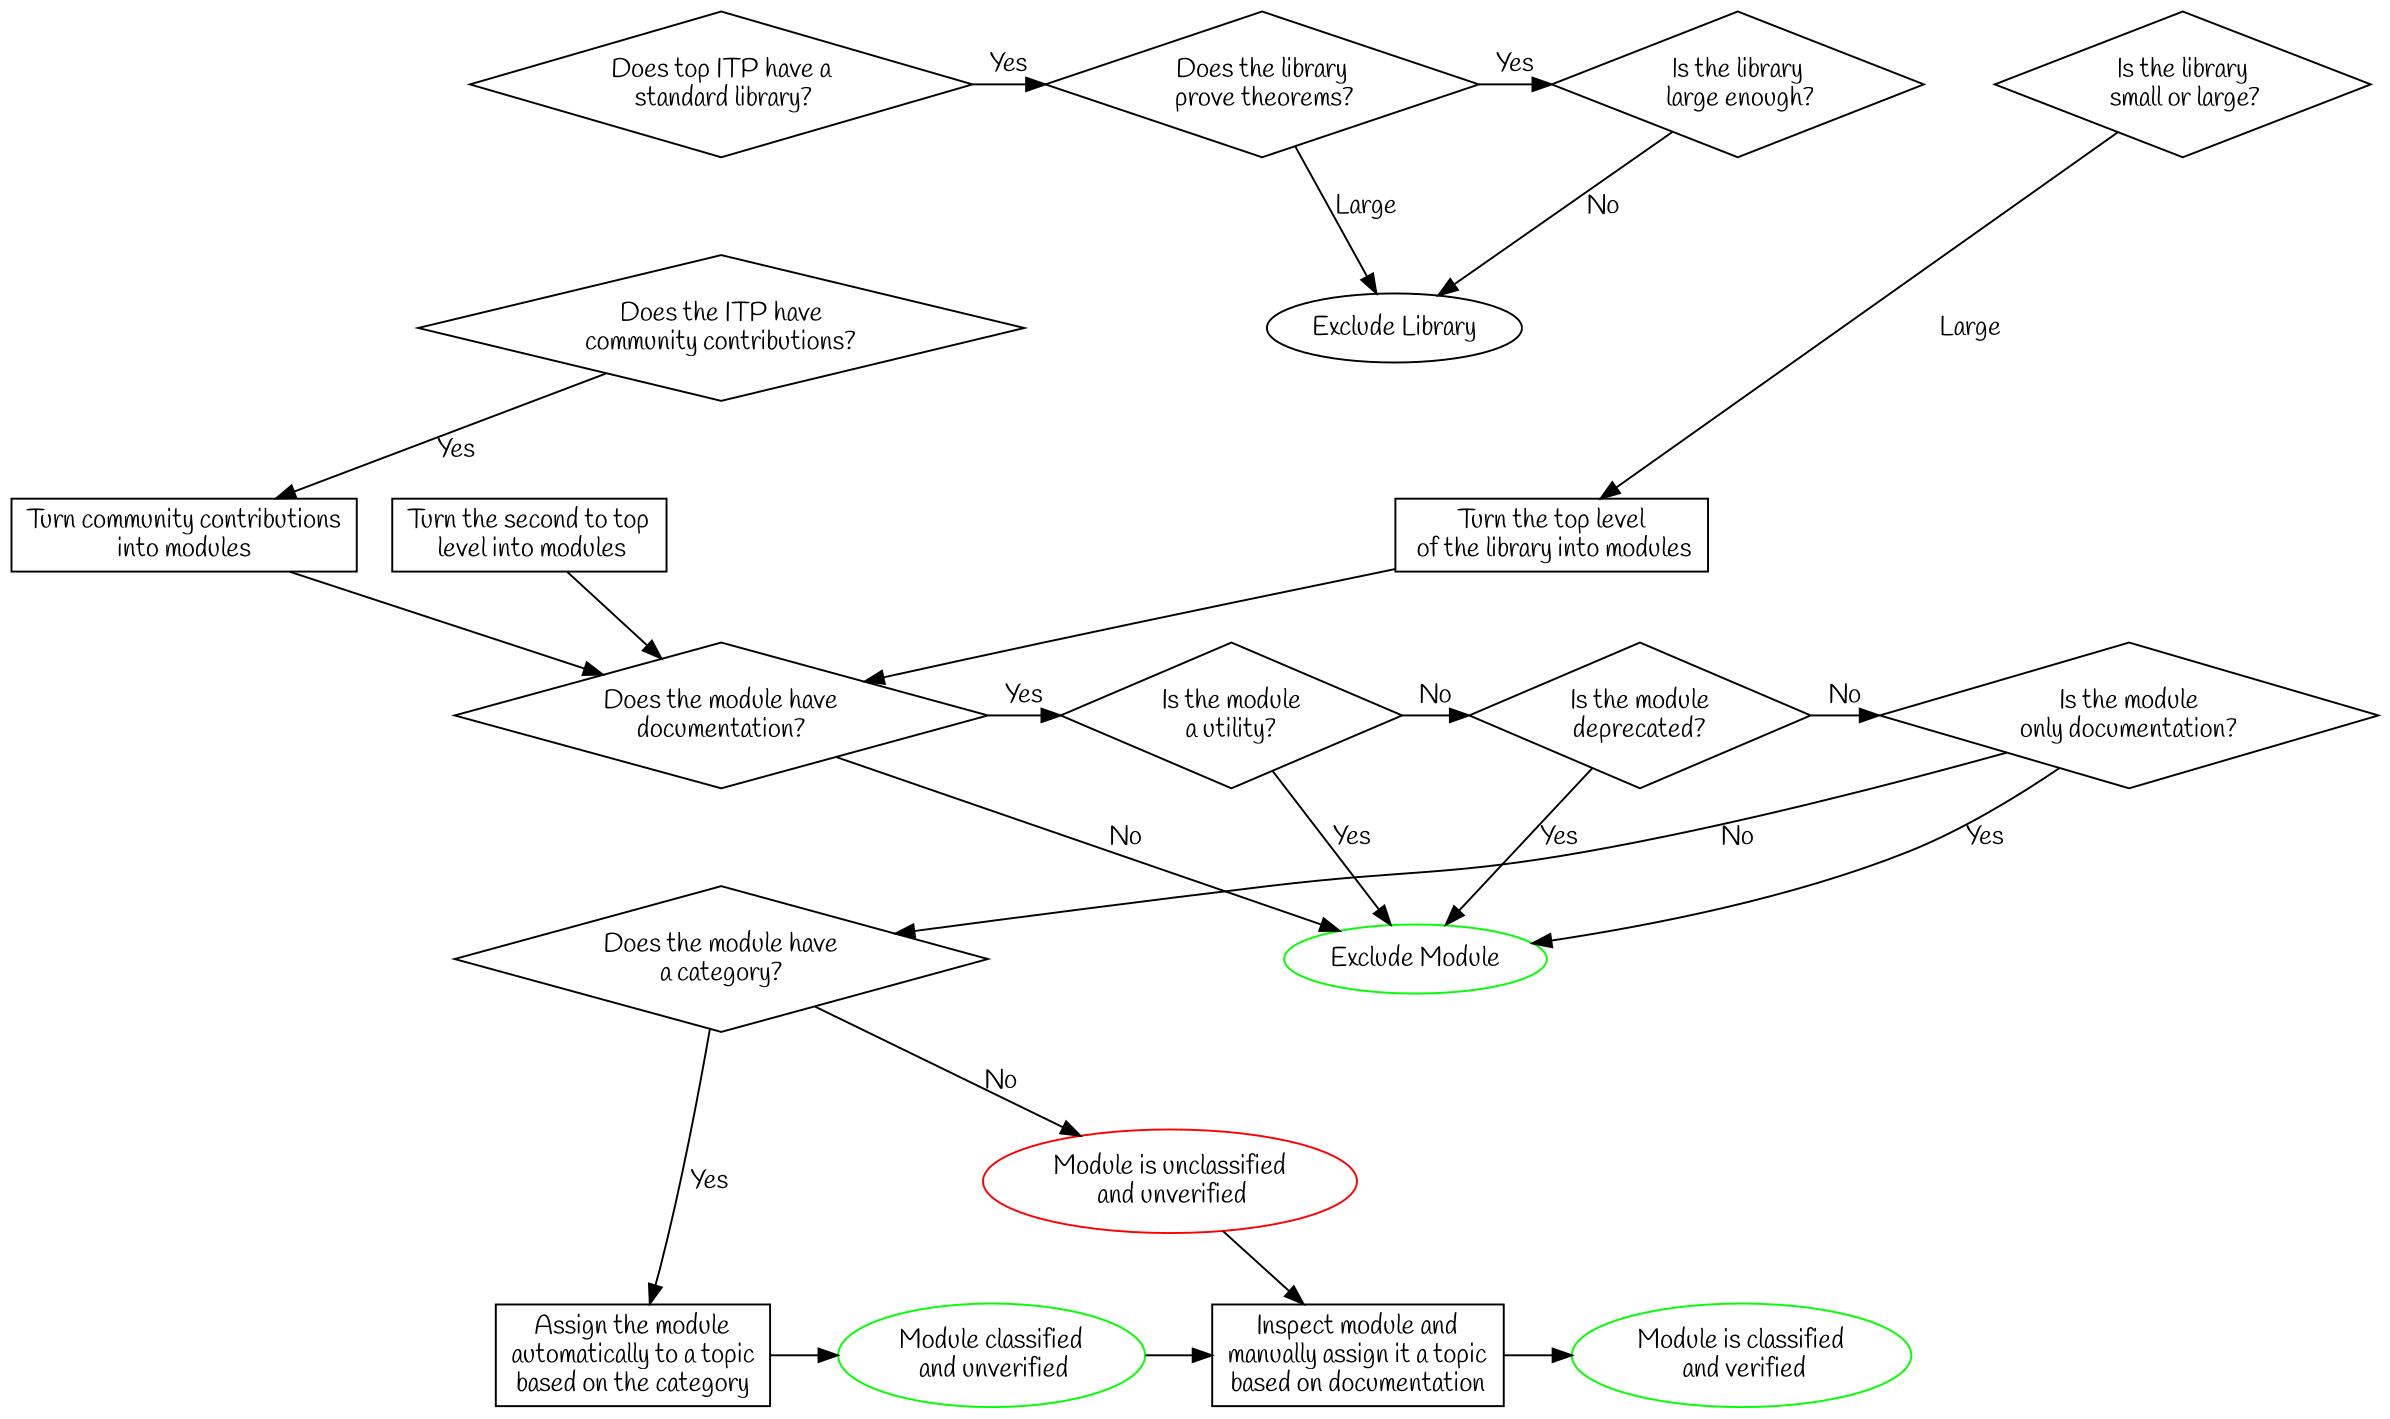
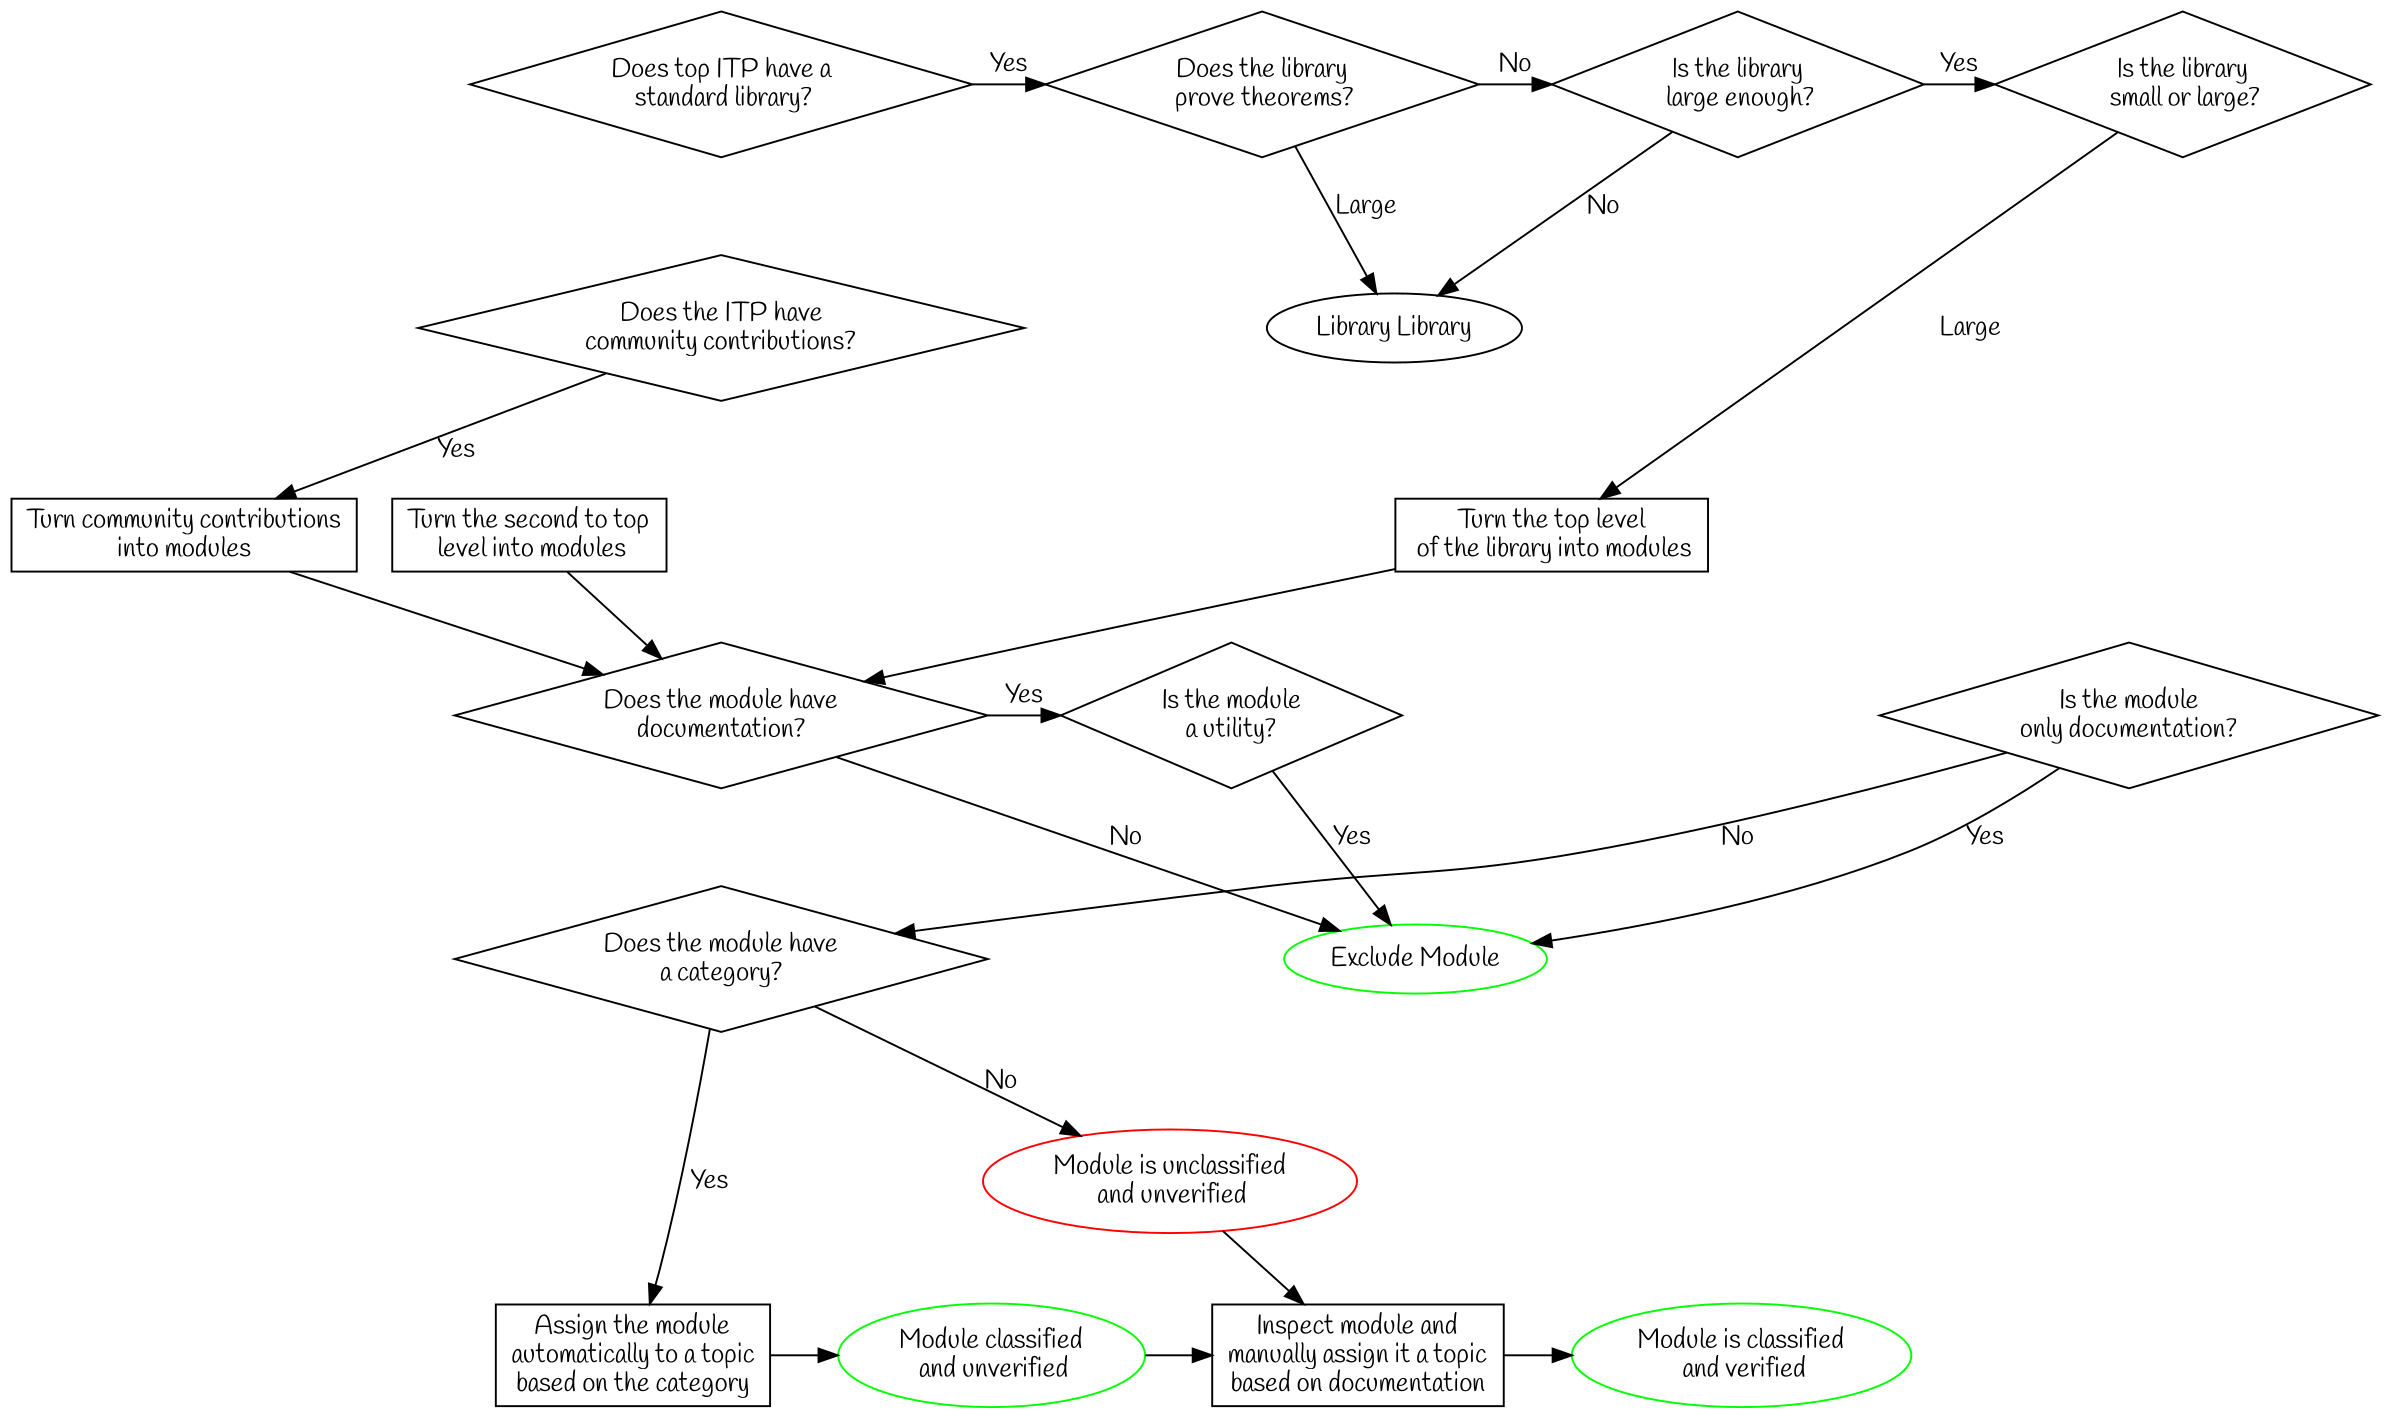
edge "Does the library prove theorems?" -> "Is the library large enough?": label "Yes" -> "No"
edge "Is the library large enough?" -> "Is the library small or large?": added, label "Yes"
node "Exclude Library": label "Exclude Library" -> "Library Library"
node "Is the module deprecated?": removed
